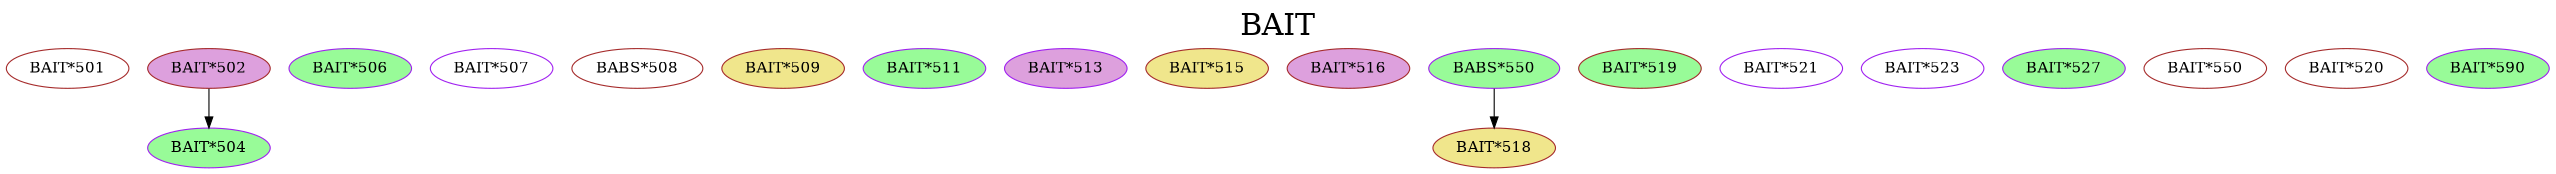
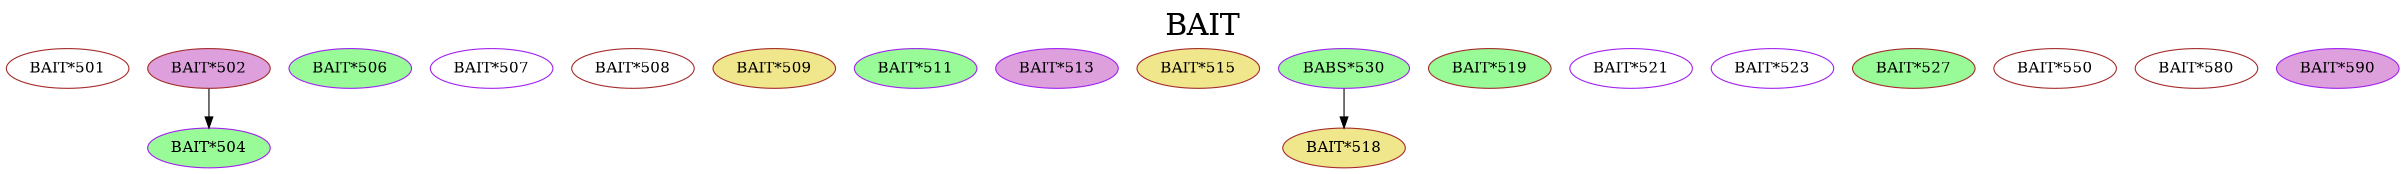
node "BABS*508": label "BABS*508" -> "BAIT*508"
node "BAIT*516": removed
node "BABS*550": label "BABS*550" -> "BABS*530"
node "BAIT*527": color purple -> brown
node "BAIT*520": label "BAIT*520" -> "BAIT*580"
node "BAIT*590": fillcolor palegreen -> plum
